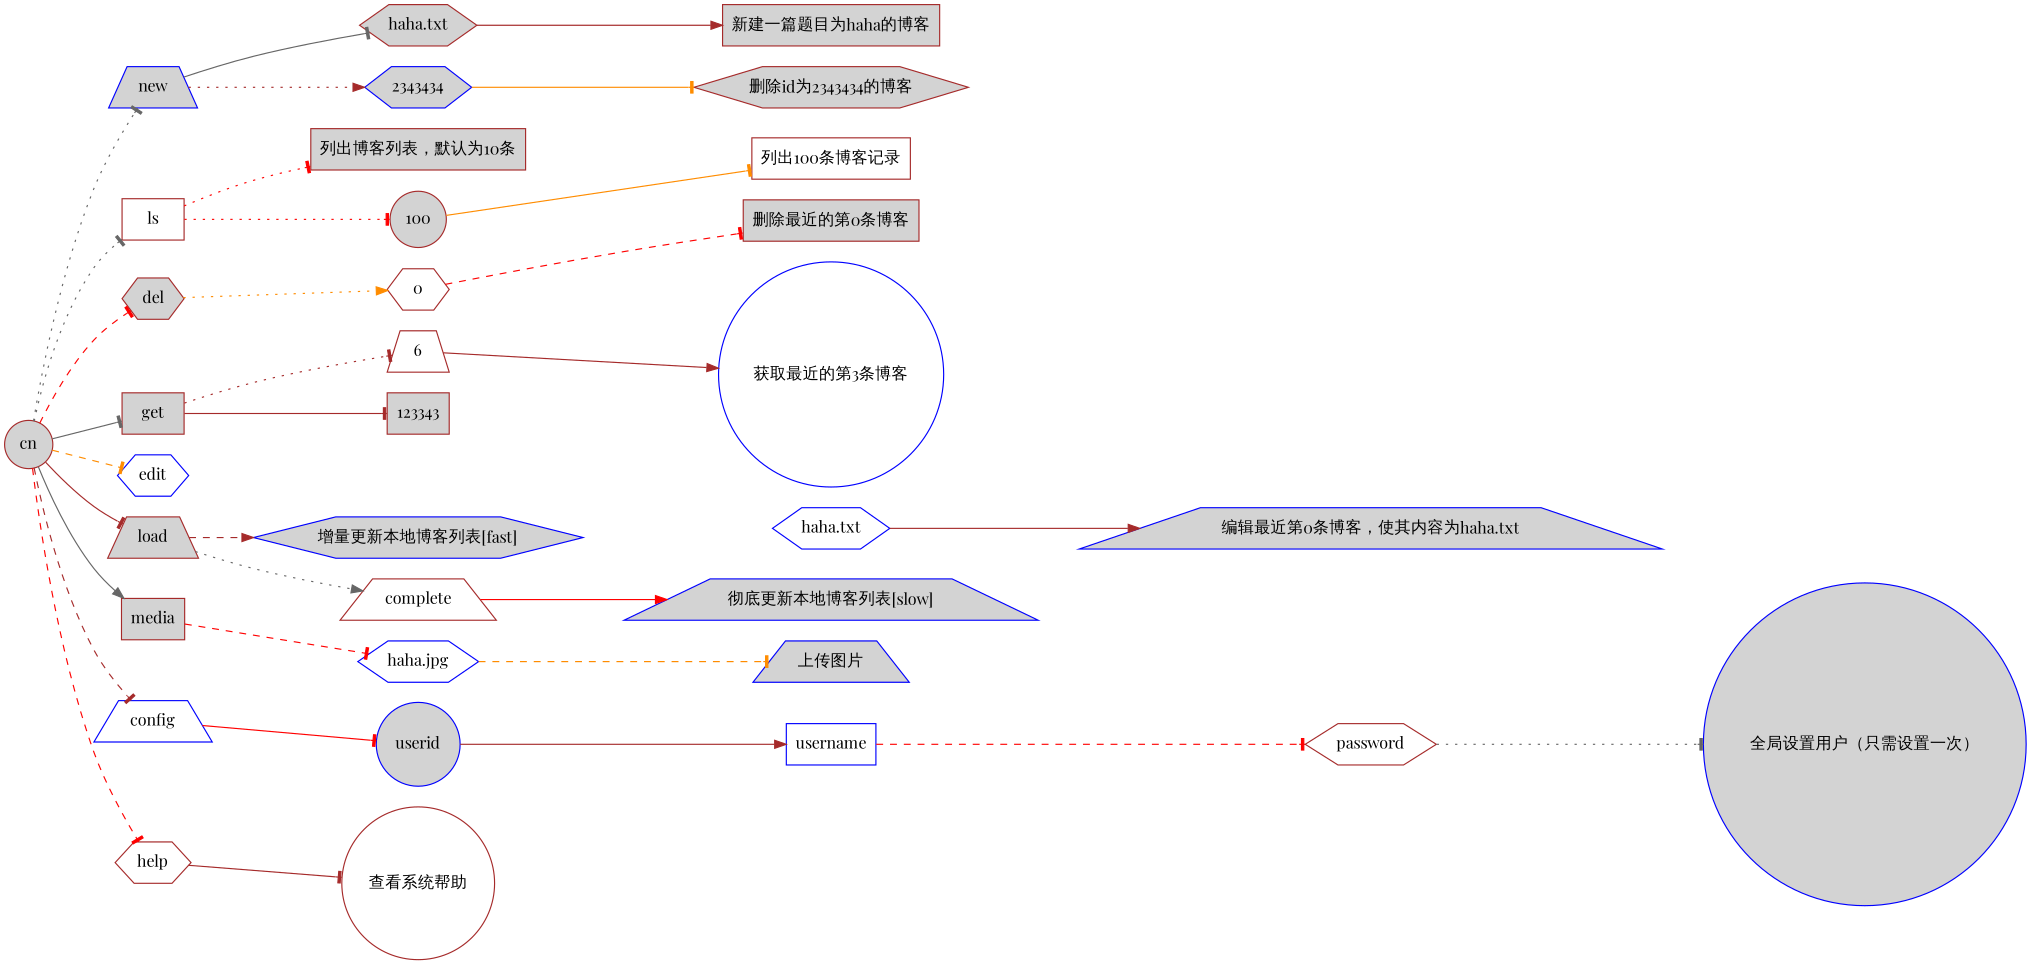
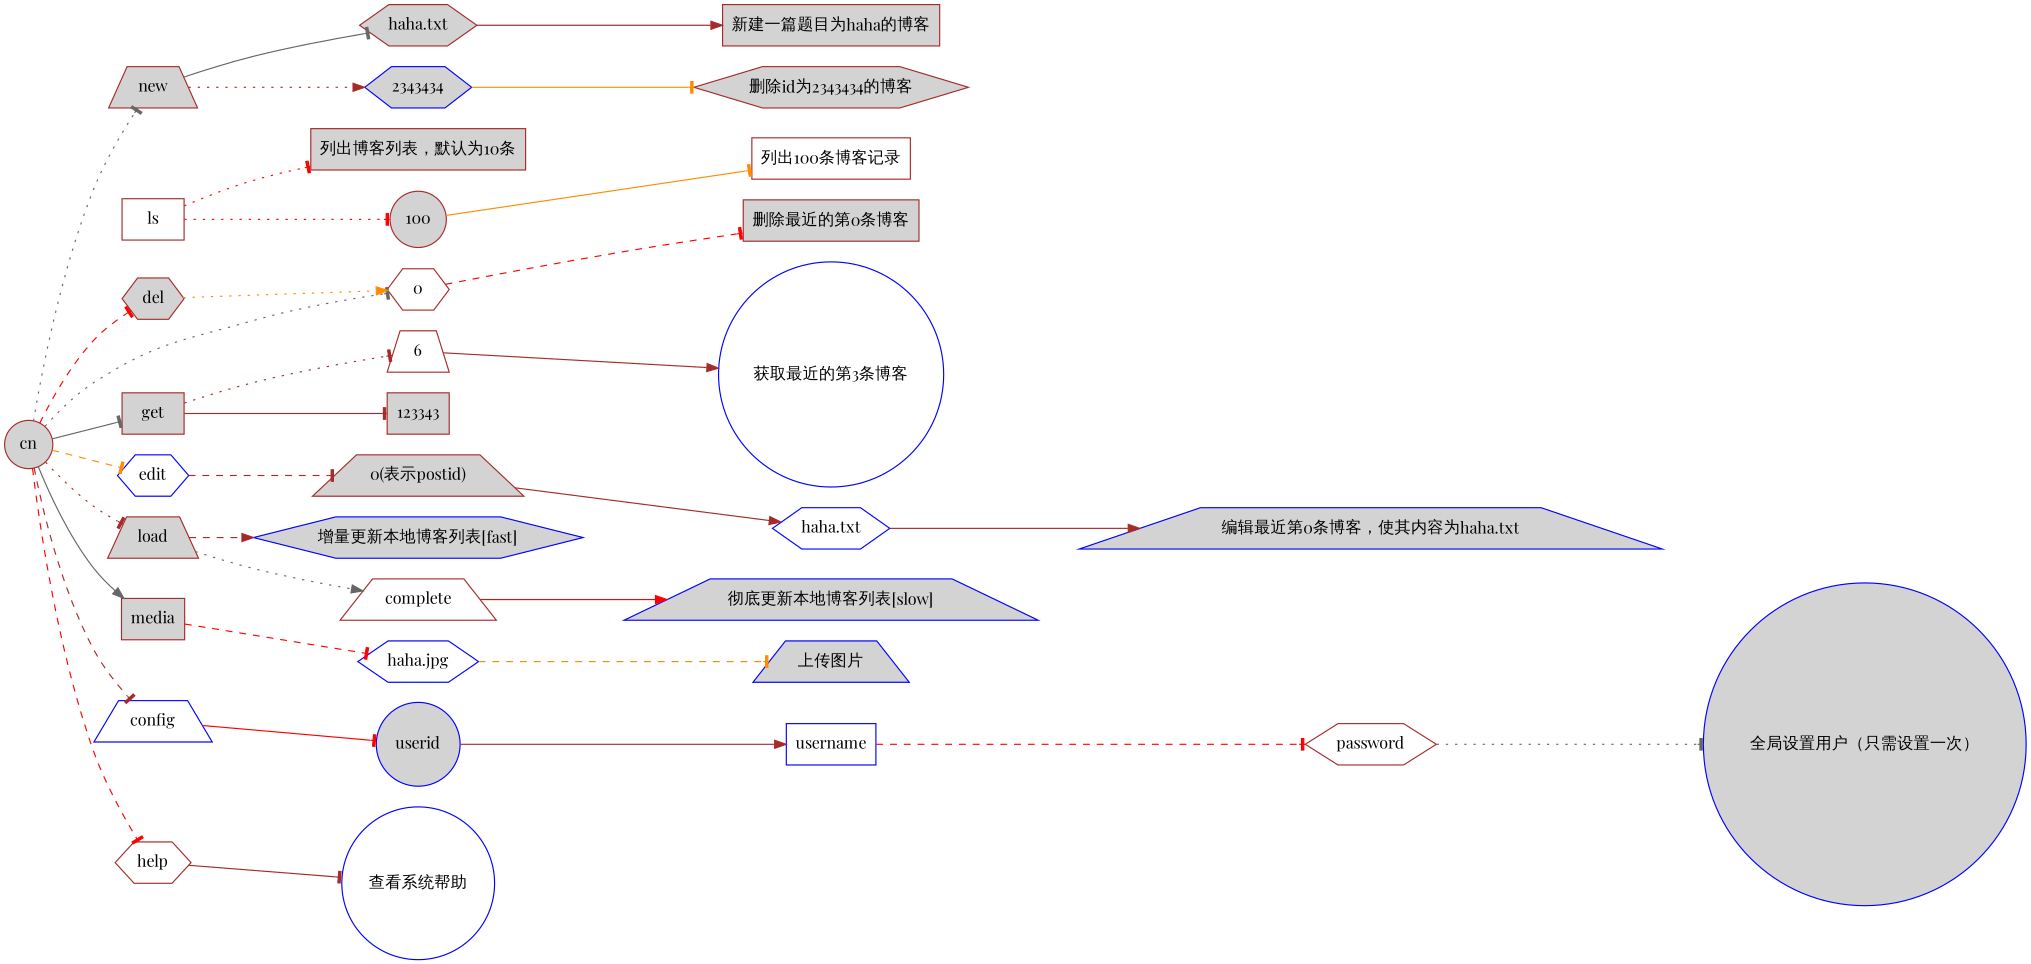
node "new": color blue -> brown
edge "cn" -> "ls": now "cn" -> "0"
node "0(表示postid)": added
edge "cn" -> "load": style solid -> dotted
node "查看系统帮助": color brown -> blue
